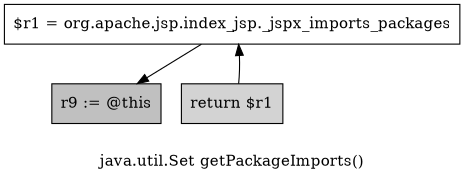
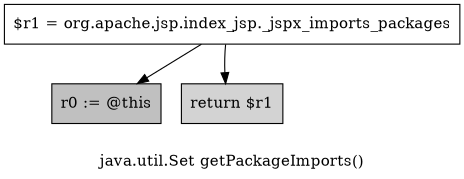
edge "return $r1" -> "$r1 = org.apache.jsp.index_jsp._jspx_imports_packages": reversed
node "r9 := @this": label "r9 := @this" -> "r0 := @this"
